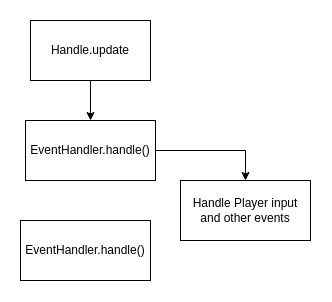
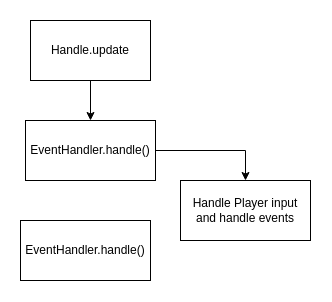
node "Handle Player input and other events": label "Handle Player input and other events" -> "Handle Player input and handle events"
